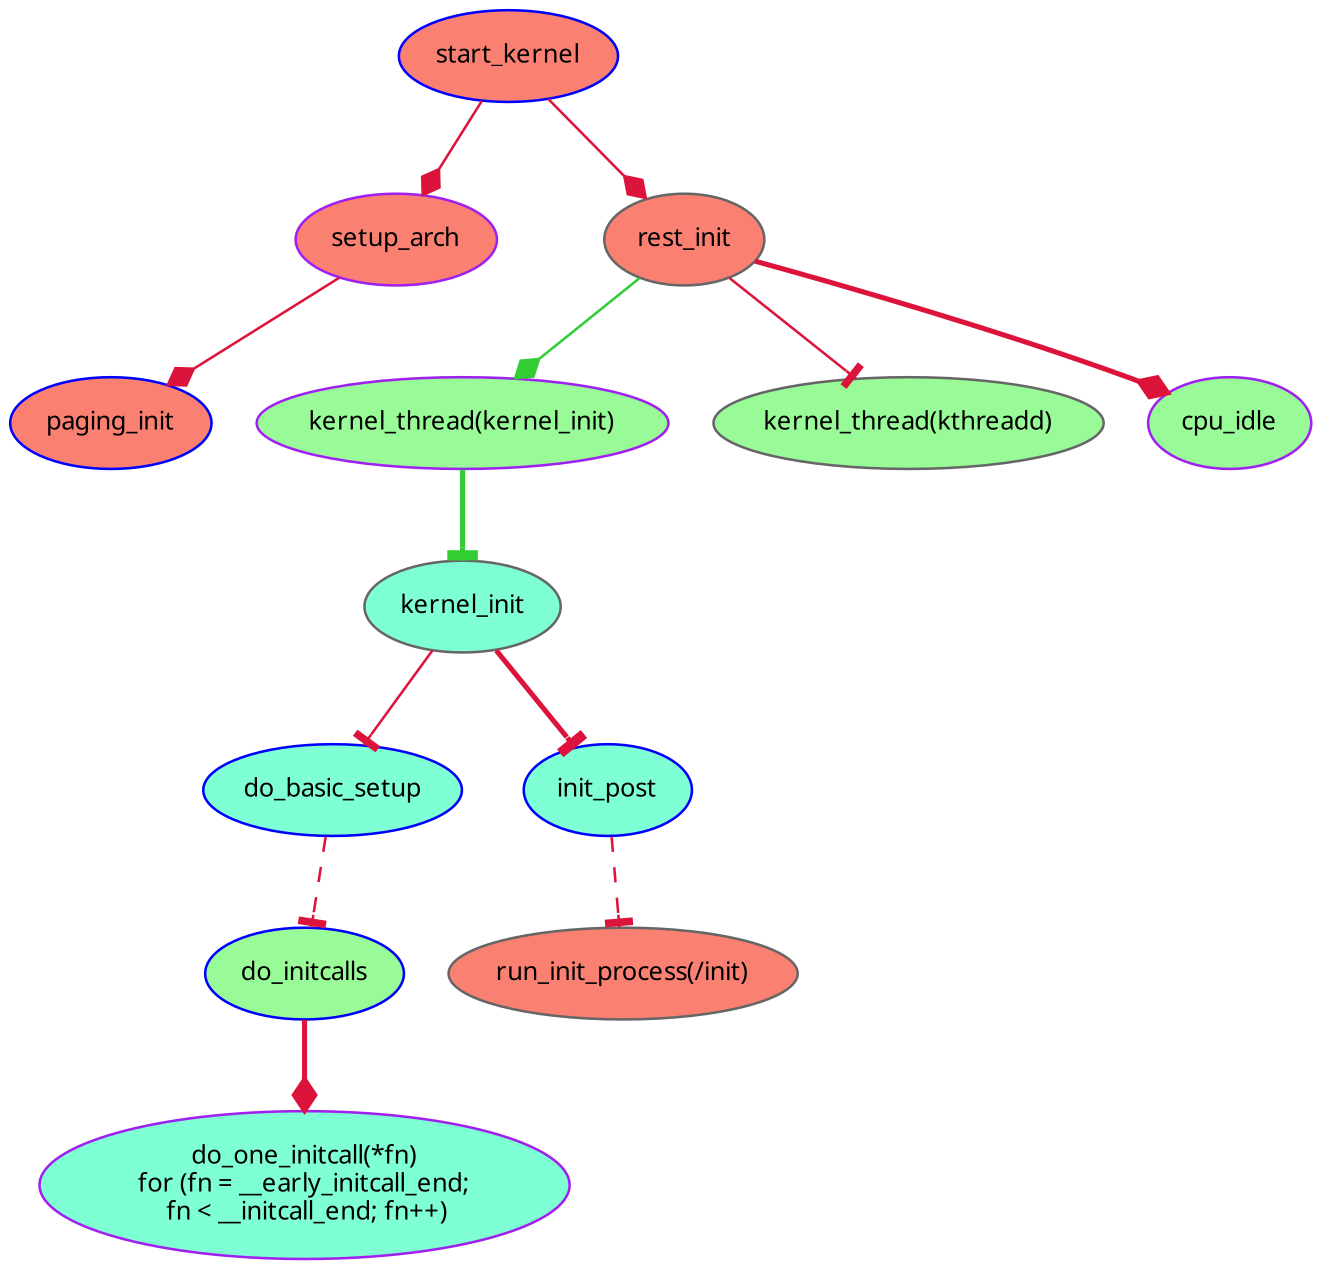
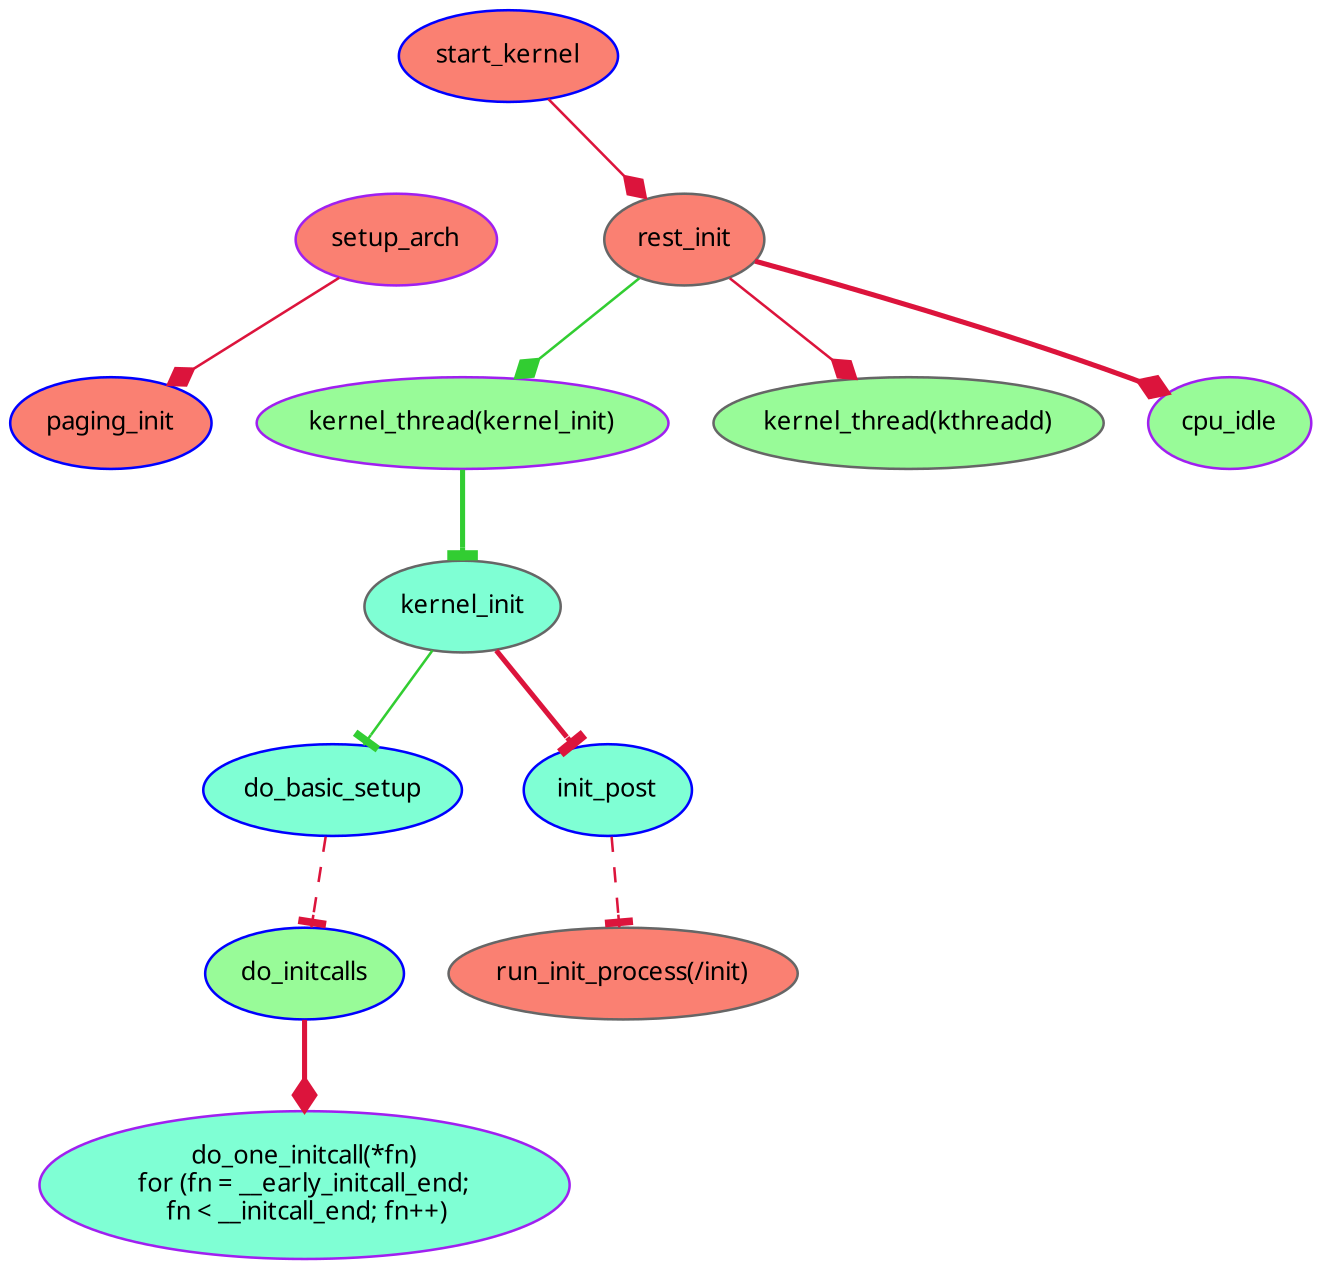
edge "start_kernel" -> "setup_arch": removed
edge "rest_init" -> "kernel_thread(kthreadd)": arrowhead tee -> diamond
edge "kernel_init" -> "do_basic_setup": color crimson -> limegreen
